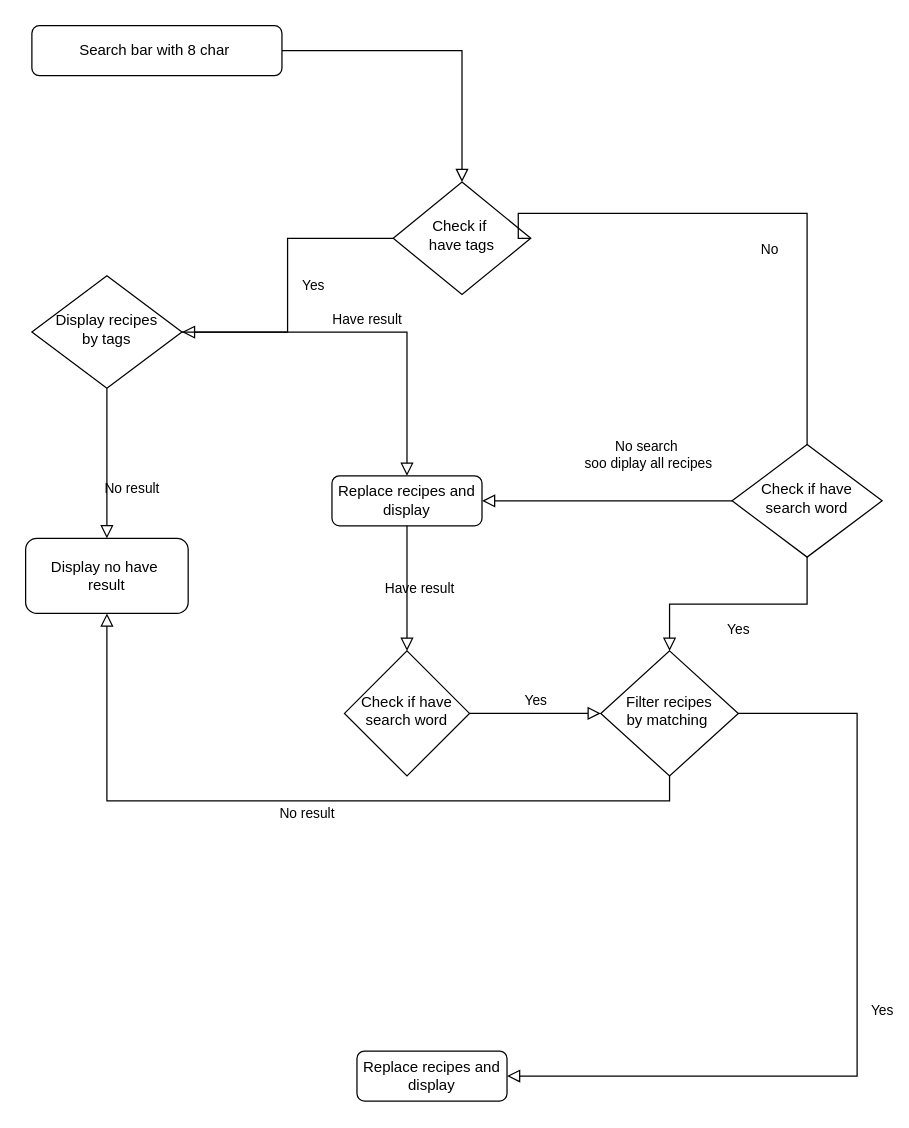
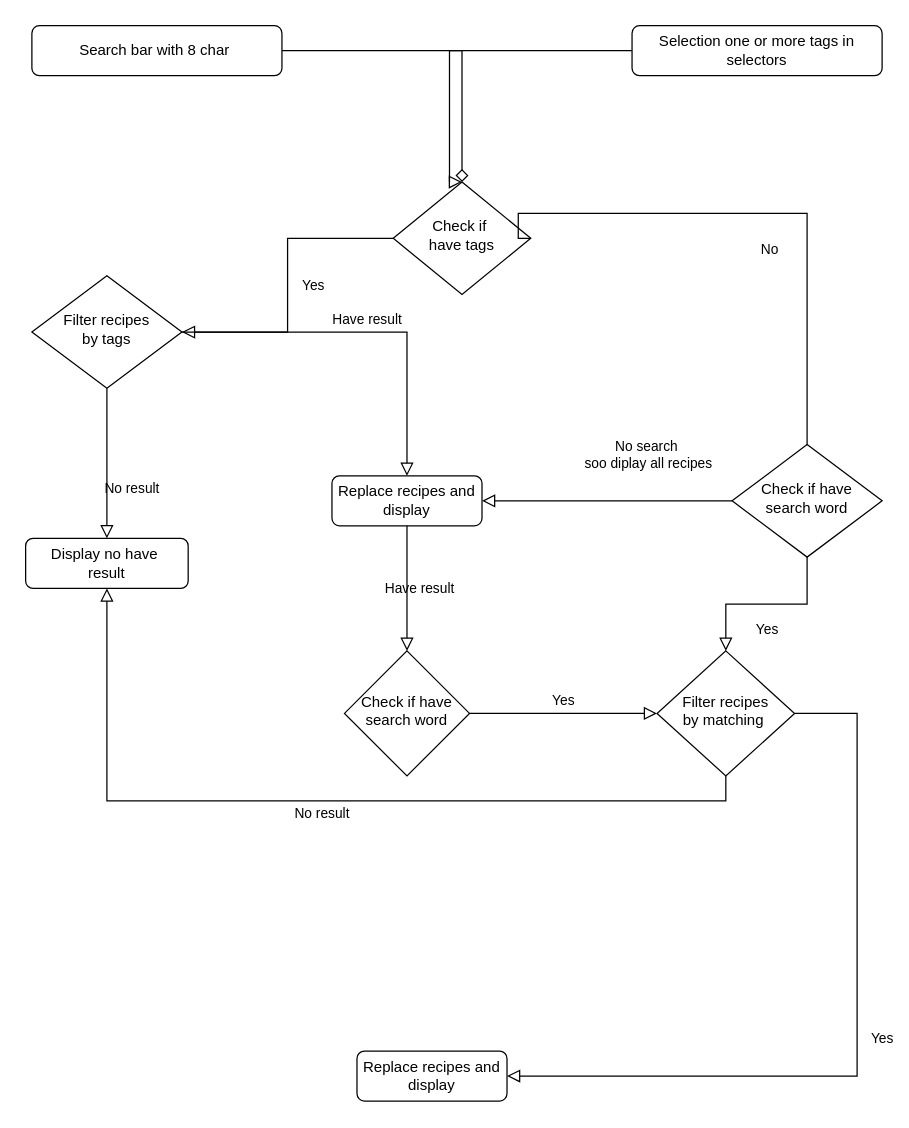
edge "Selection one or more tags in selectors" -> "Check if have tags": added
node "Selection one or more tags in selectors": added
edge "Search bar with 8 char" -> "Check if have tags": arrowhead block -> diamond
node "Display recipes by tags": label "Display recipes by tags" -> "Filter recipes by tags"
node "Display no have result": size 163x75 -> 163x50
node "Filter recipes by matching": moved (669, 713) -> (726, 713)
